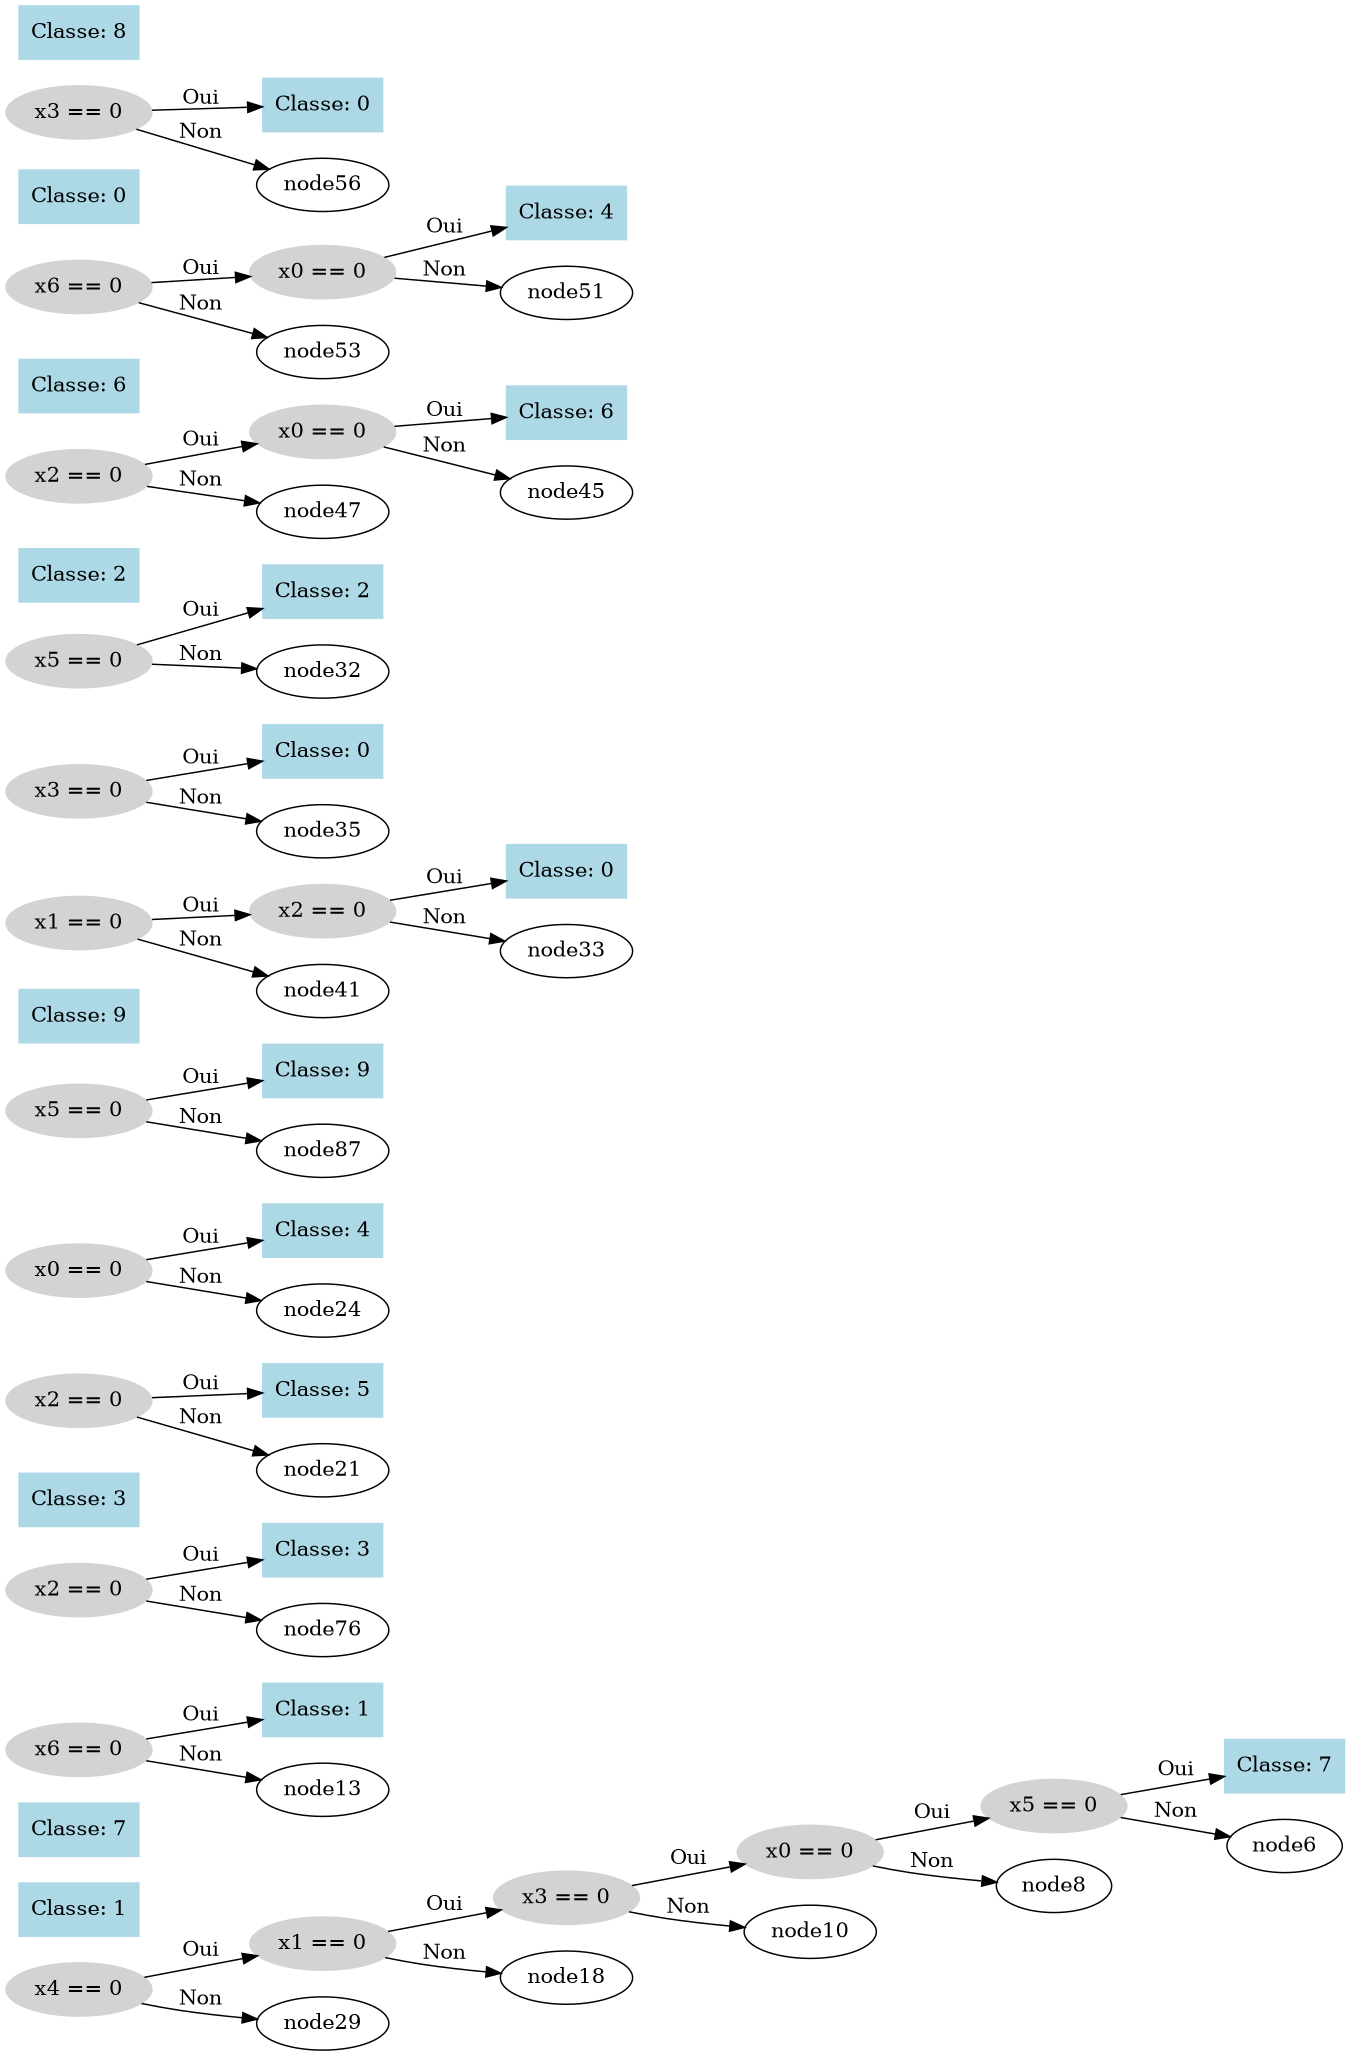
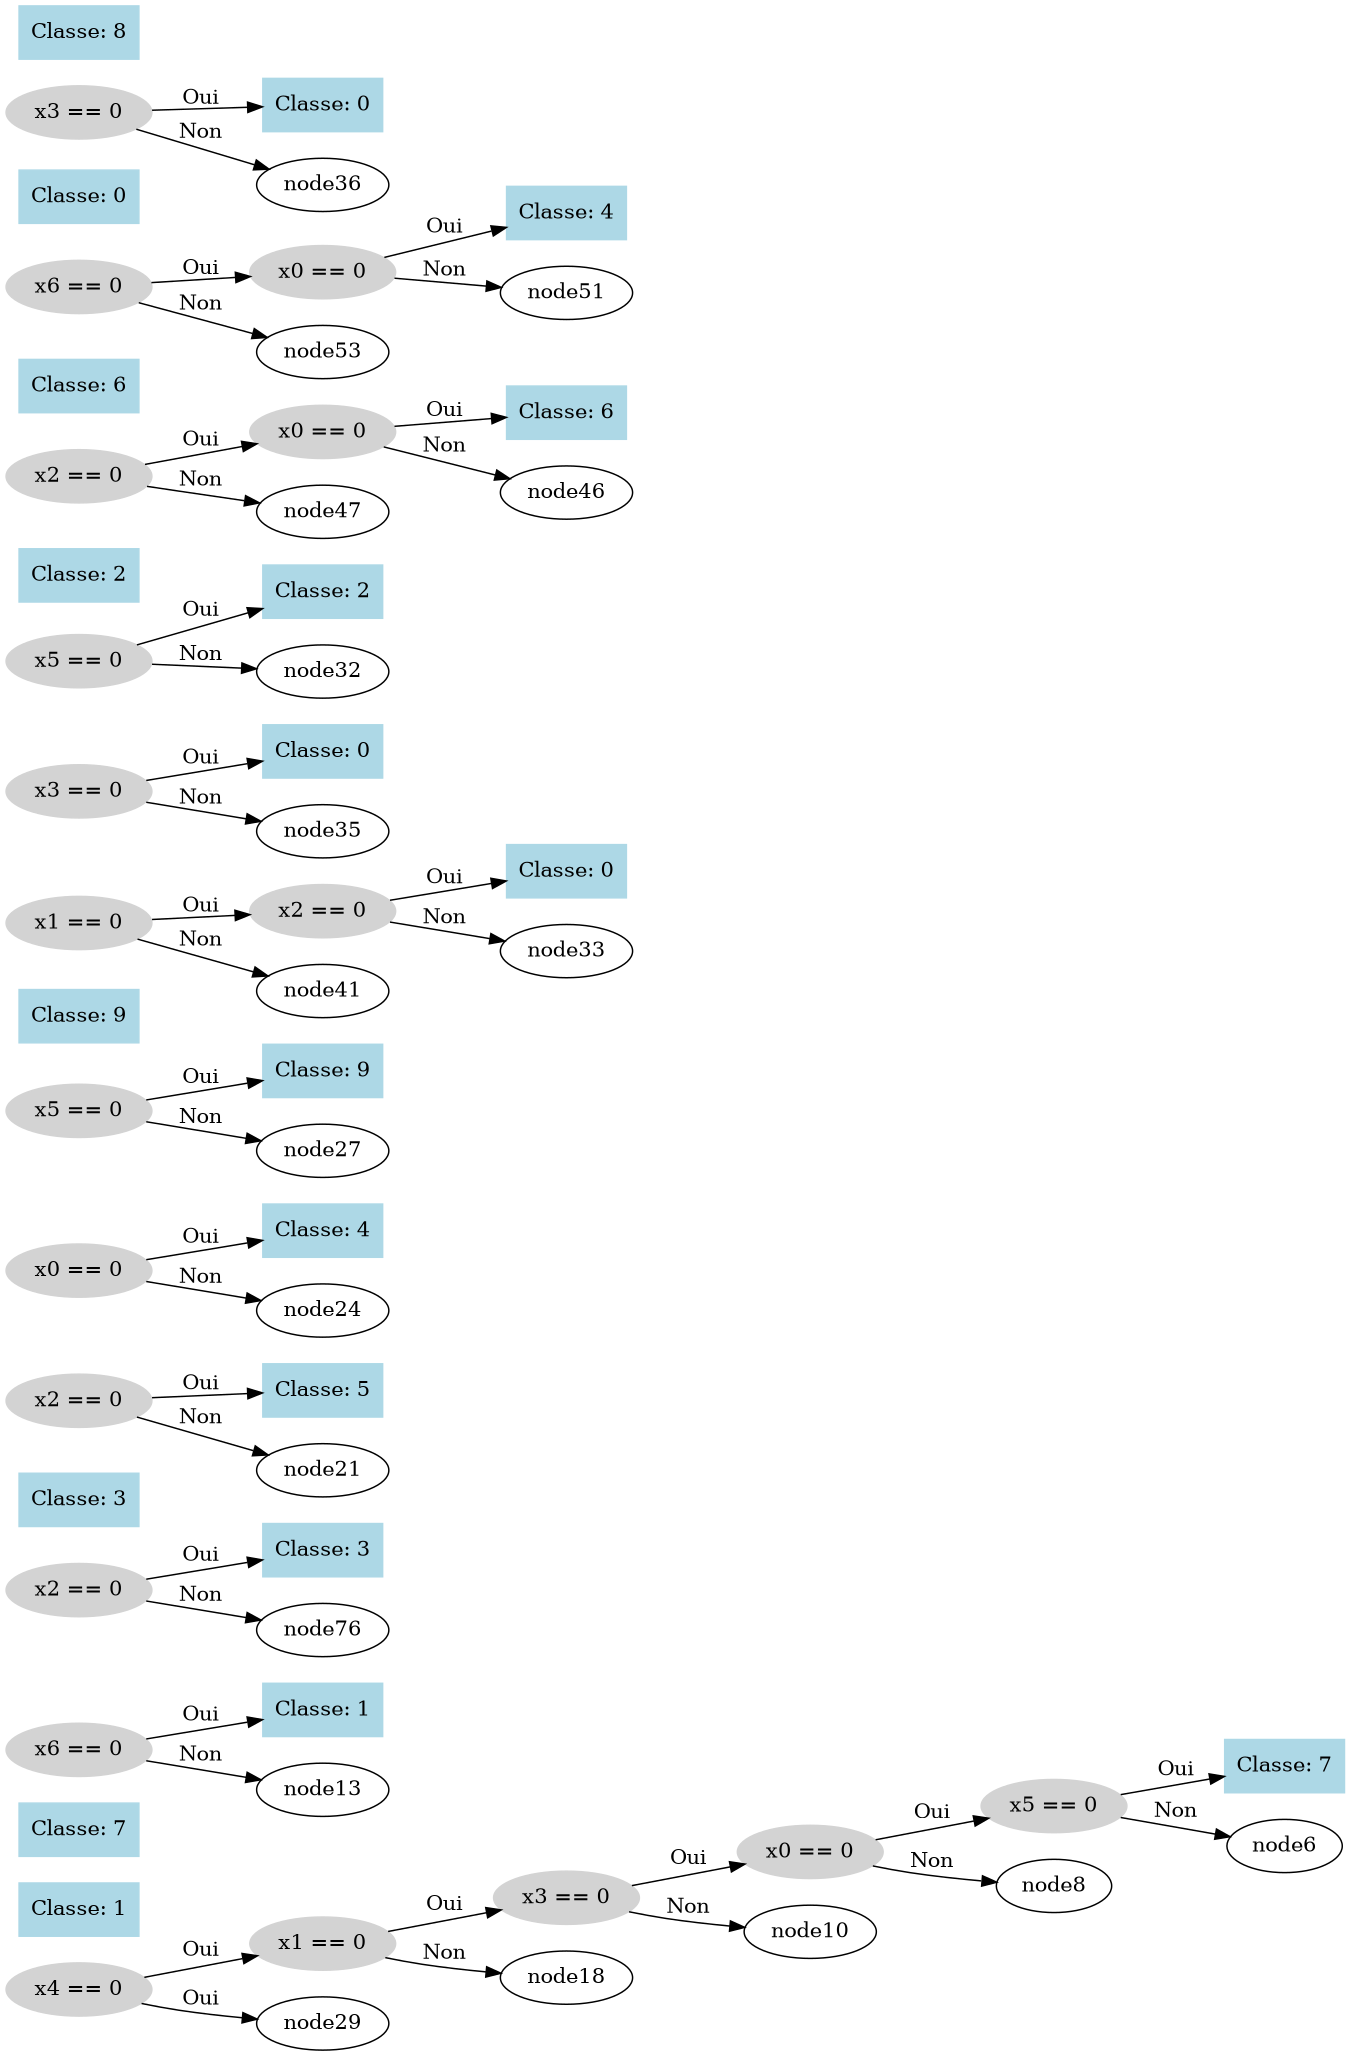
node "node56": label "node56" -> "node36"
node "node45": label "node45" -> "node46"
node "node87": label "node87" -> "node27"
edge "x4 == 0" -> "node29": label "Non" -> "Oui"
